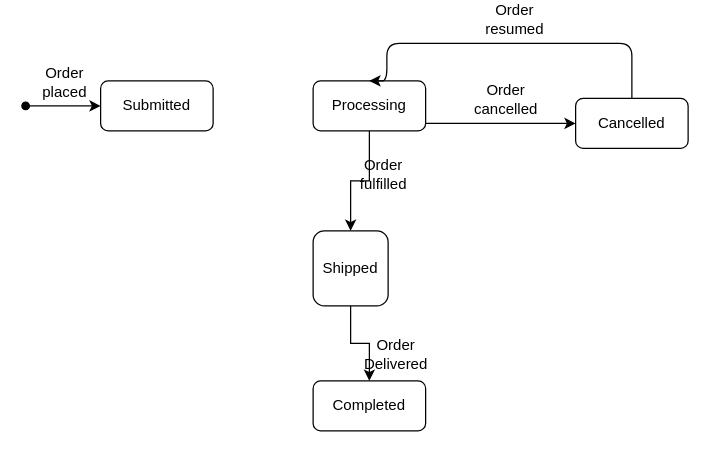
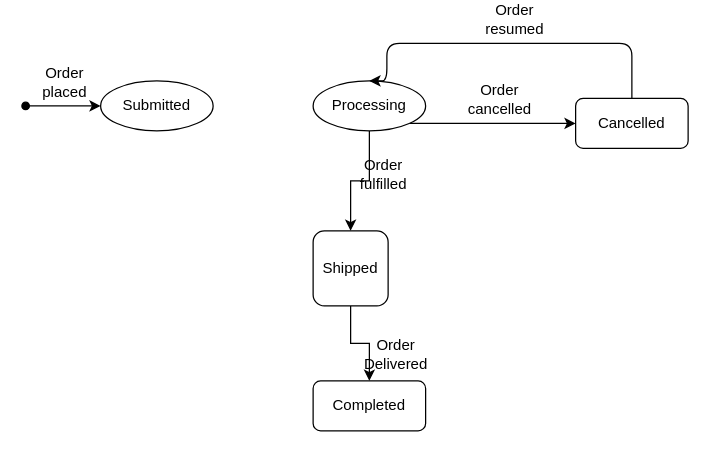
node "Submitted": shape rounded rectangle -> ellipse
node "Processing": shape rounded rectangle -> ellipse
